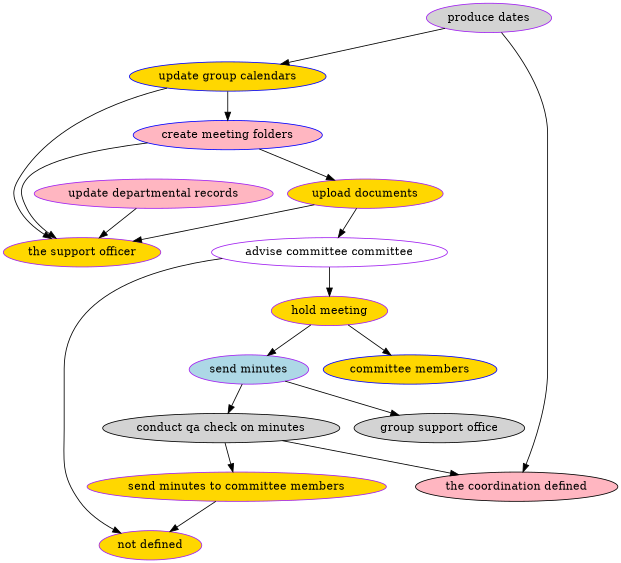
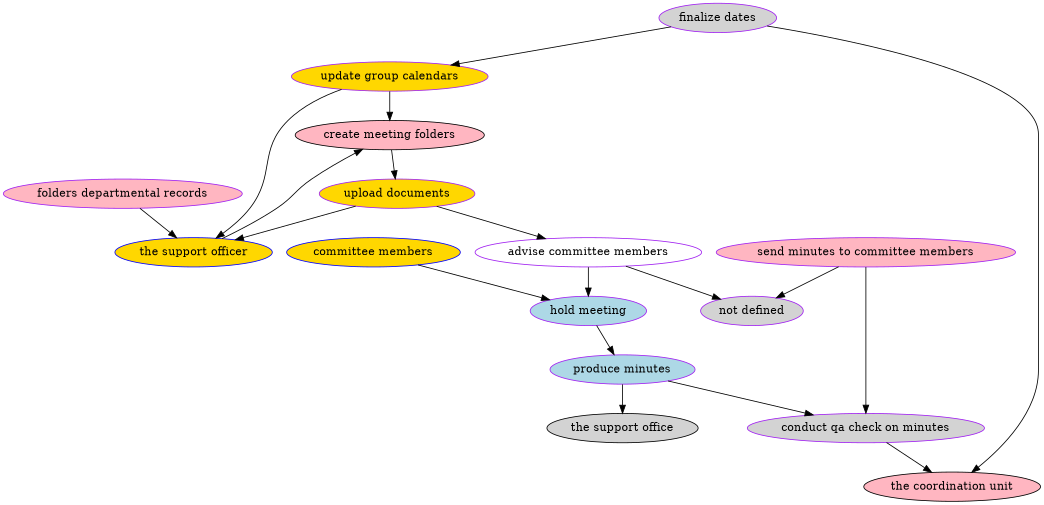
node "produce dates": label "produce dates" -> "finalize dates"
node "update group calendars": color blue -> purple
node "create meeting folders": color blue -> black
edge "create meeting folders" -> "the support officer": reversed
node "update departmental records": label "update departmental records" -> "folders departmental records"
node "the support officer": color purple -> blue
node "advise committee committee": label "advise committee committee" -> "advise committee members"
node "hold meeting": fillcolor gold -> lightblue
edge "hold meeting" -> "committee members": reversed
node "send minutes": label "send minutes" -> "produce minutes"
node "conduct qa check on minutes": color black -> purple
node "group support office": label "group support office" -> "the support office"
edge "conduct qa check on minutes" -> "send minutes to committee members": reversed
node "send minutes to committee members": fillcolor gold -> lightpink
node "the coordination defined": label "the coordination defined" -> "the coordination unit"
node "not defined": fillcolor gold -> lightgrey
